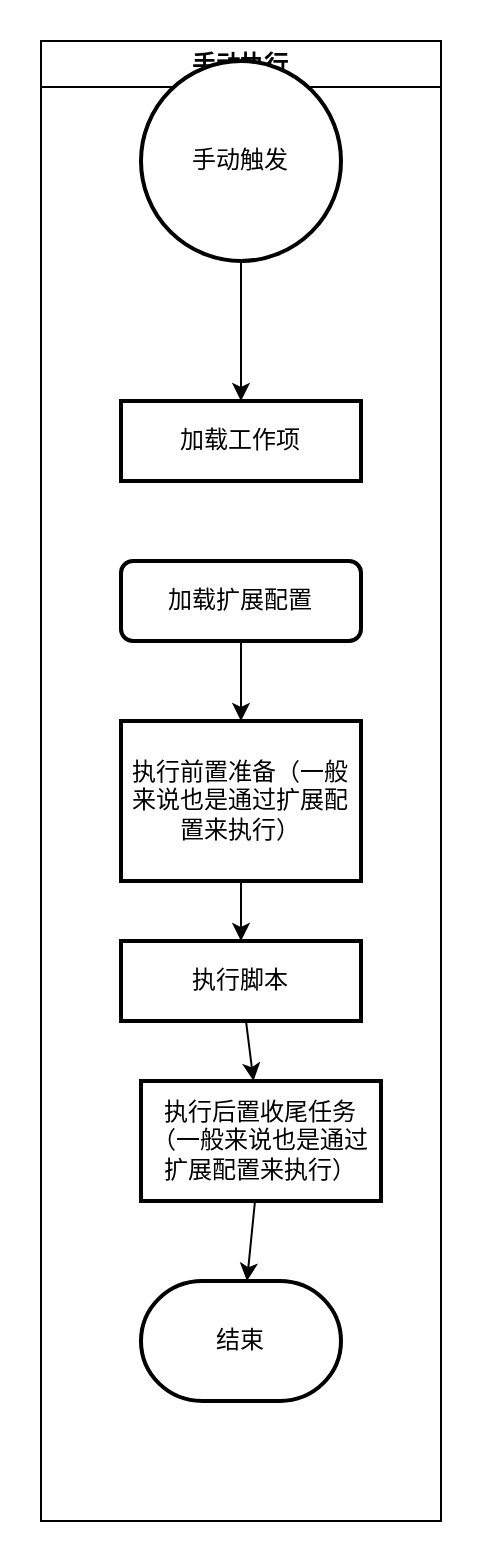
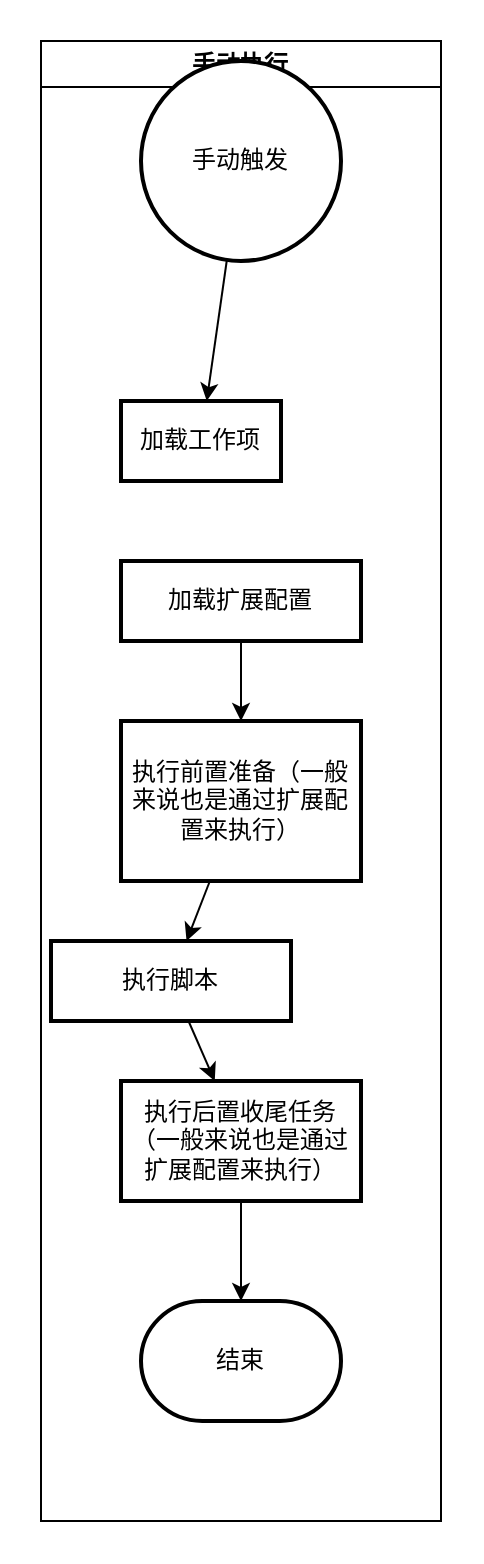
node "加载工作项": size 240x80 -> 160x80
node "加载扩展配置": shape rounded rectangle -> rectangle
node "执行脚本": moved (241, 981) -> (171, 981)
node "执行后置收尾任务（一般来说也是通过扩展配置来执行）": moved (261, 1141) -> (241, 1141)
node "结束": moved (241, 1341) -> (241, 1361)
